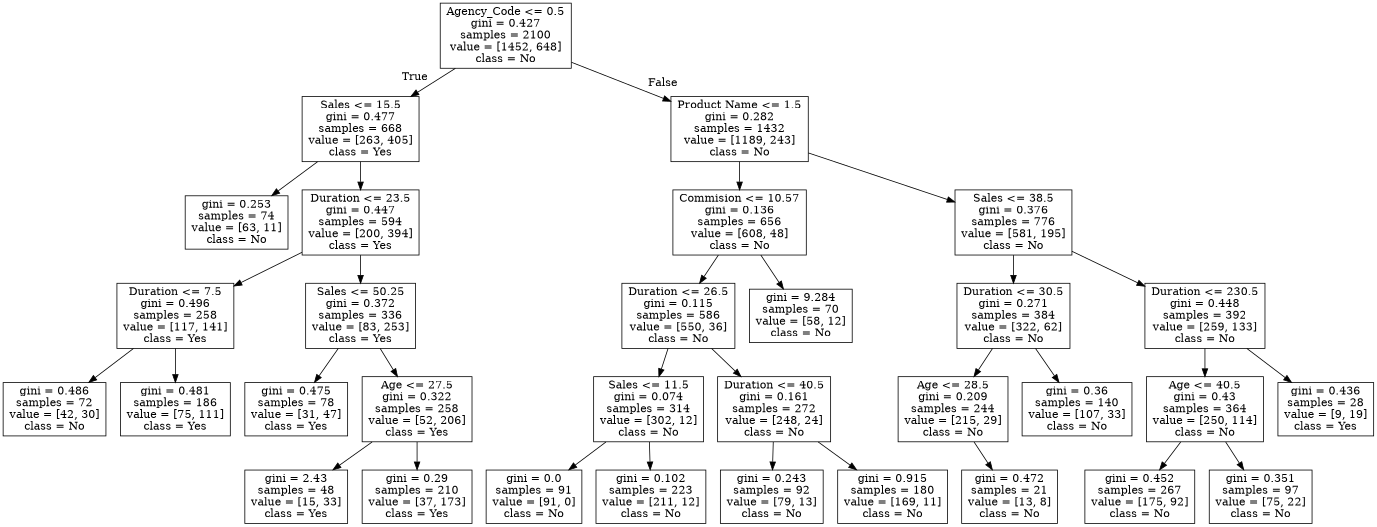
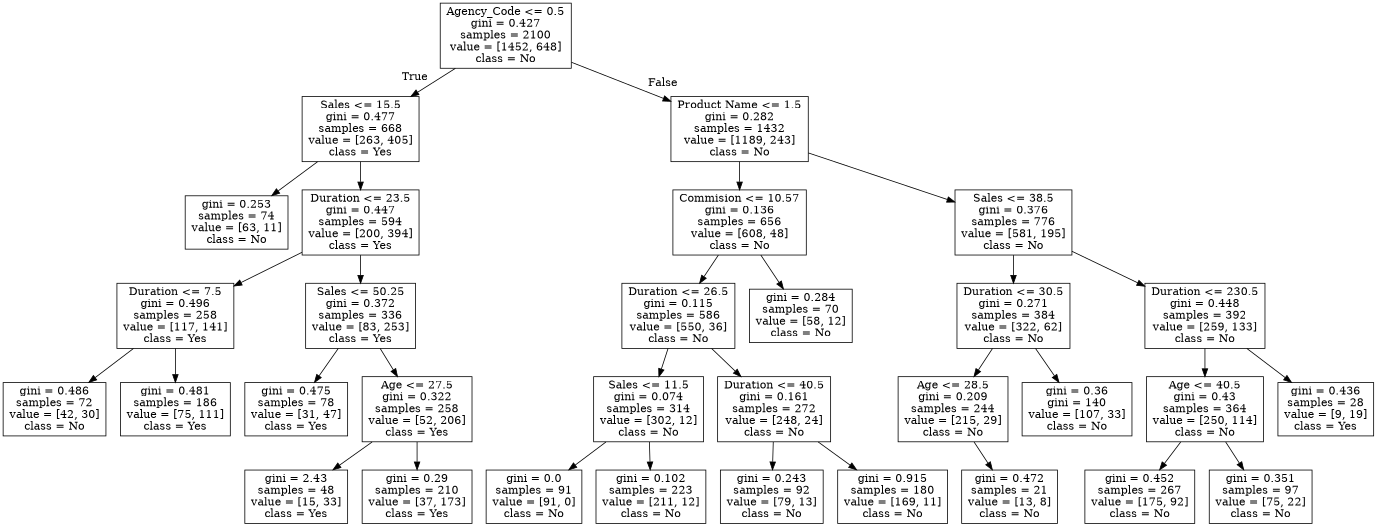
node "gini = 9.284 samples = 70 value = [58, 12] class = No": label "gini = 9.284 samples = 70 value = [58, 12] class = No" -> "gini = 0.284 samples = 70 value = [58, 12] class = No"
node "gini = 0.36 samples = 140 value = [107, 33] class = No": label "gini = 0.36 samples = 140 value = [107, 33] class = No" -> "gini = 0.36 gini = 140 value = [107, 33] class = No"
